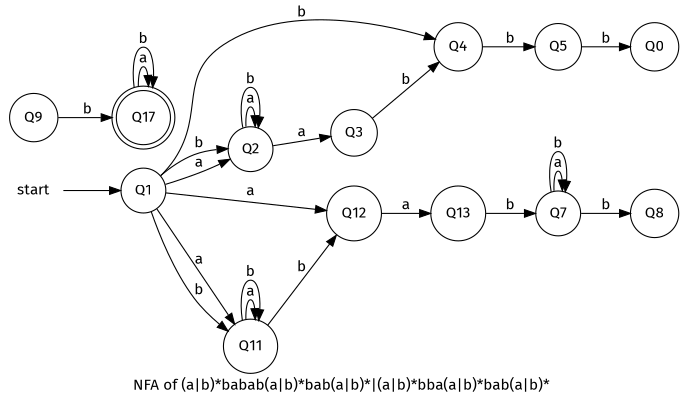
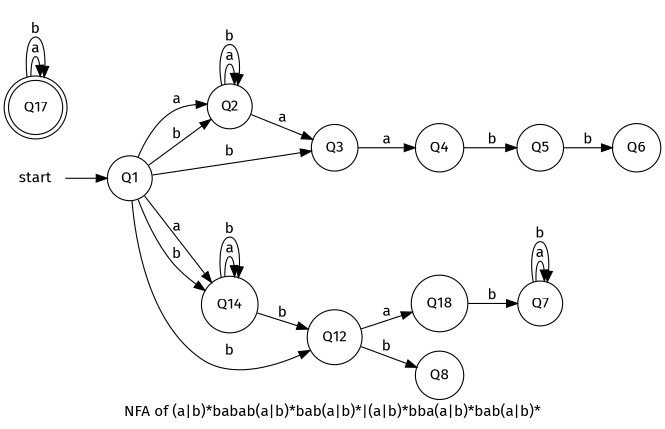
edge "Q1" -> "Q4": now "Q1" -> "Q3"
node "Q0": label "Q0" -> "Q6"
edge "Q3" -> "Q4": label "b" -> "a"
node "Q9": removed
edge "Q1" -> "Q12": label "a" -> "b"
node "Q13": label "Q13" -> "Q18"
edge "Q7" -> "Q8": now "Q12" -> "Q8"
node "Q11": label "Q11" -> "Q14"
